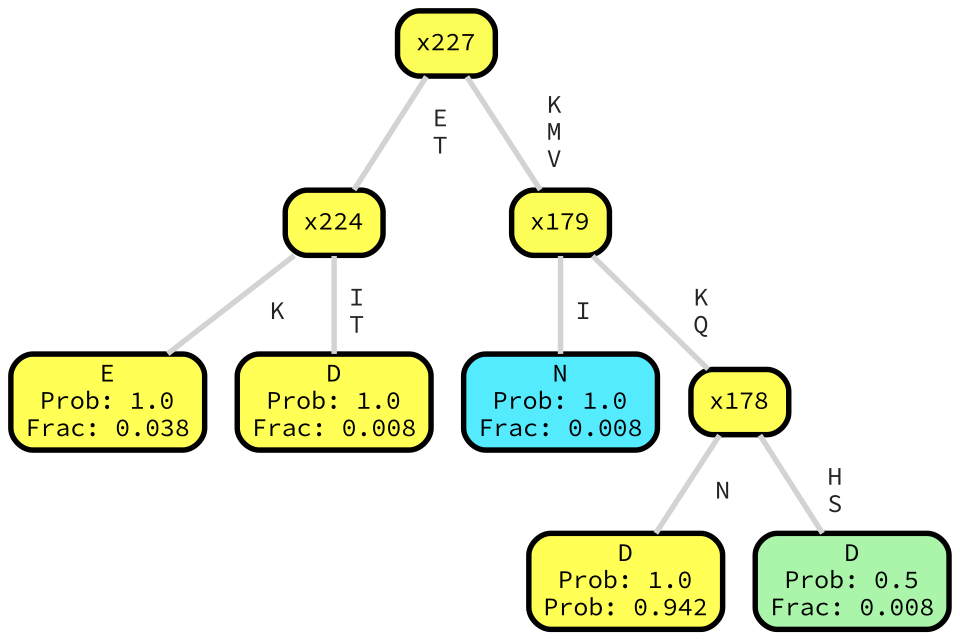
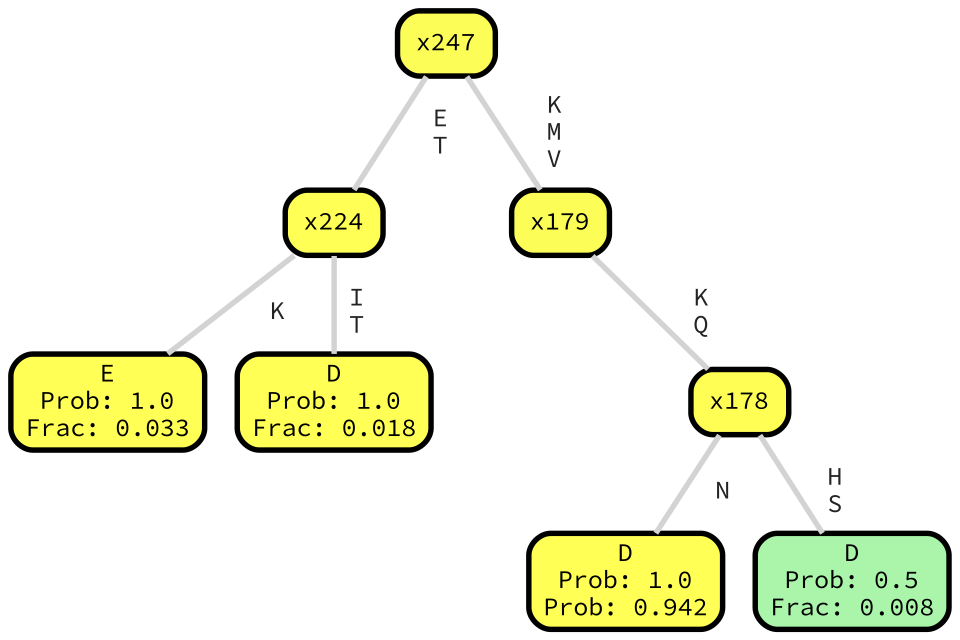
node "x227": label "x227" -> "x247"
node "E Prob: 1.0 Frac: 0.038": label "E Prob: 1.0 Frac: 0.038" -> "E Prob: 1.0 Frac: 0.033"
node "D Prob: 1.0 Frac: 0.008": label "D Prob: 1.0 Frac: 0.008" -> "D Prob: 1.0 Frac: 0.018"
node "N Prob: 1.0 Frac: 0.008": removed
